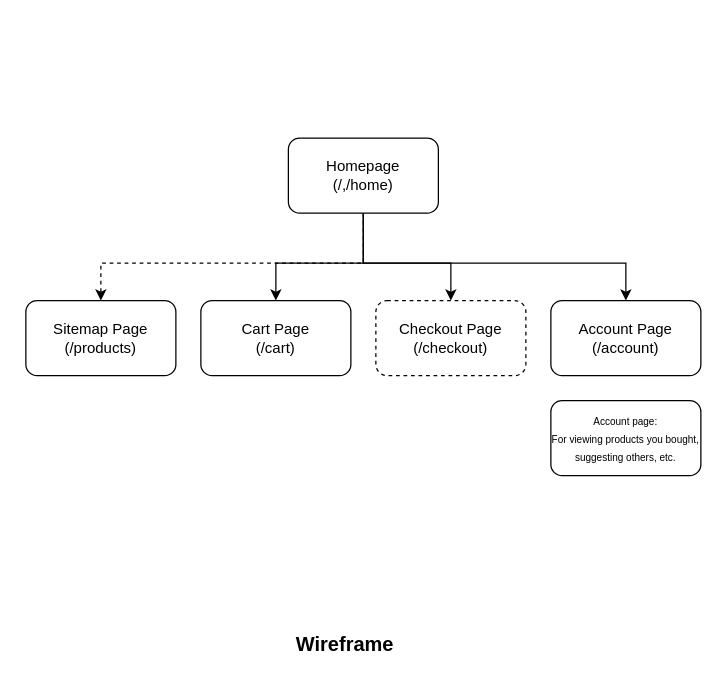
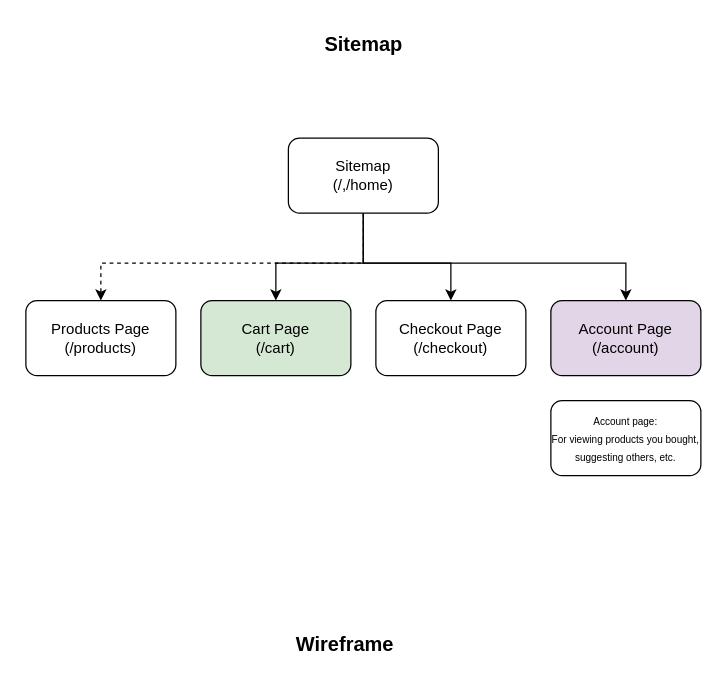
node "Sitemap": added
node "Homepage (/,/home)": label "Homepage (/,/home)" -> "Sitemap (/,/home)"
node "Sitemap Page (/products)": label "Sitemap Page (/products)" -> "Products Page (/products)"
node "Cart Page (/cart)": fillcolor #ffffff -> #d5e8d4
node "Checkout Page (/checkout)": style dashed -> solid
node "Account Page (/account)": fillcolor #ffffff -> #e1d5e7
